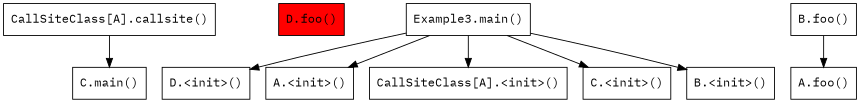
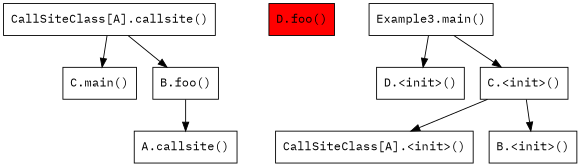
edge "Example3.main()" -> "CallSiteClass[A].<init>()": now "C.<init>()" -> "CallSiteClass[A].<init>()"
edge "CallSiteClass[A].callsite()" -> "B.foo()": added
edge "Example3.main()" -> "B.<init>()": now "C.<init>()" -> "B.<init>()"
node "A.<init>()": removed
node "A.foo()": label "A.foo()" -> "A.callsite()"
